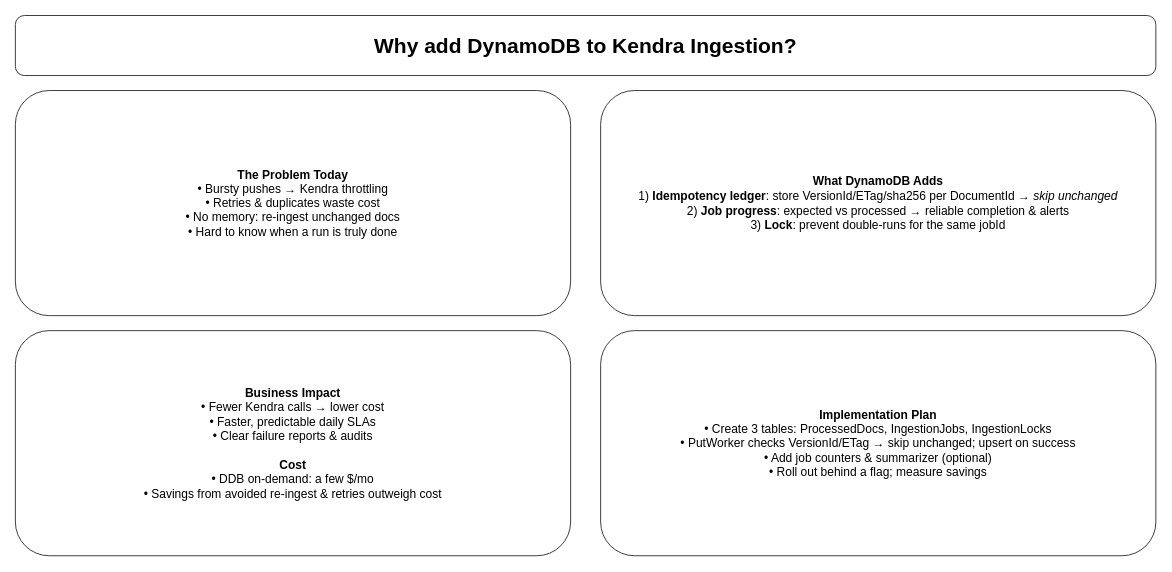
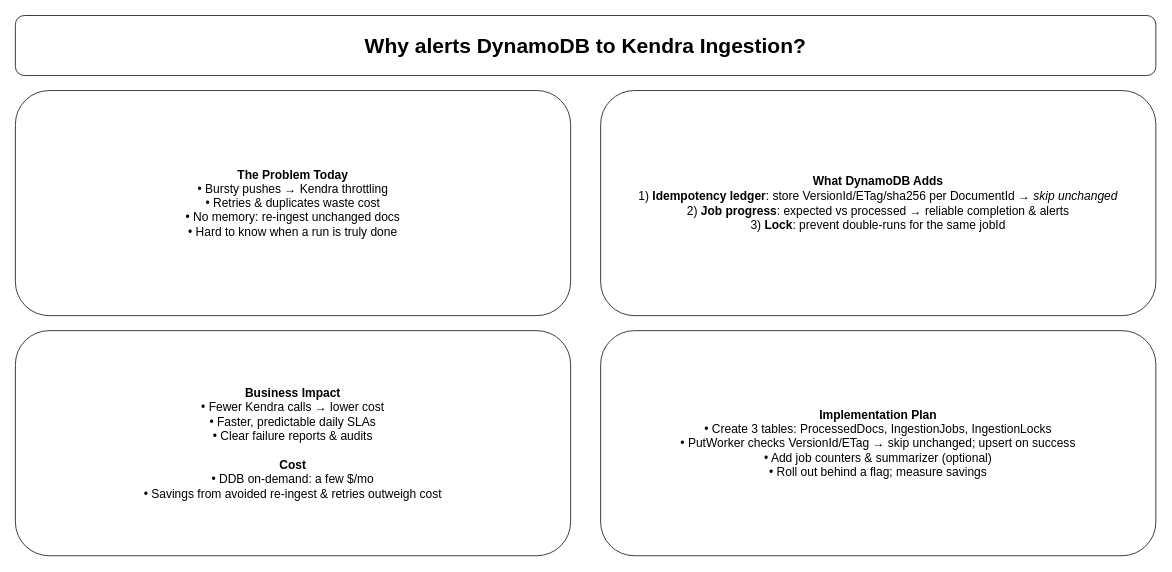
node "Why add DynamoDB to Kendra Ingestion?": label "Why add DynamoDB to Kendra Ingestion?" -> "Why alerts DynamoDB to Kendra Ingestion?"
